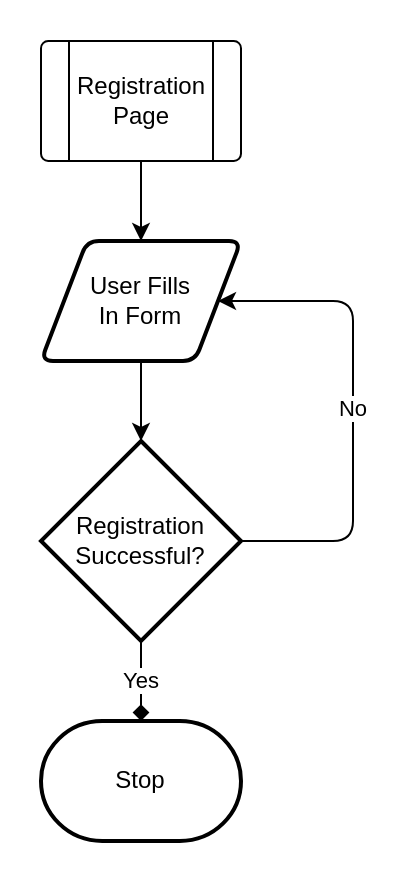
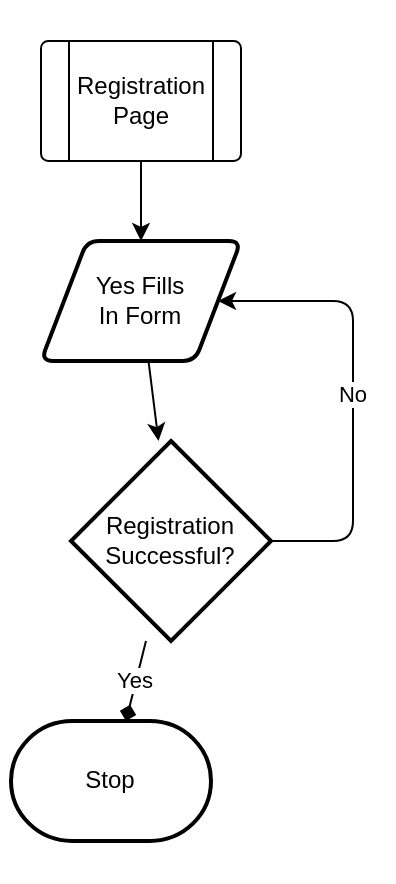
node "User Fills In Form": label "User Fills In Form" -> "Yes Fills In Form"
node "Registration Successful?": moved (141, 541) -> (171, 541)
node "Stop": moved (141, 781) -> (111, 781)
